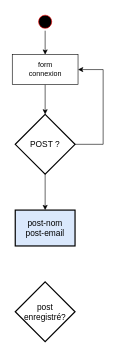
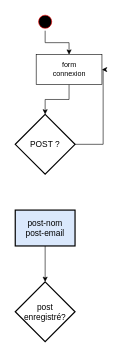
node "form connexion": moved (45, 69) -> (69, 69)
edge "POST ?" -> "post-nom post-email": removed
edge "post-nom post-email" -> "post enregistré?": added
